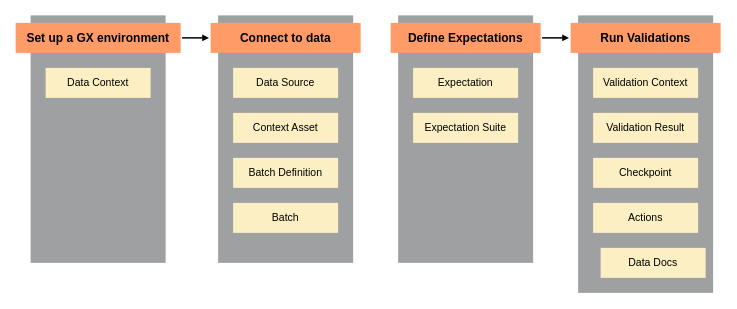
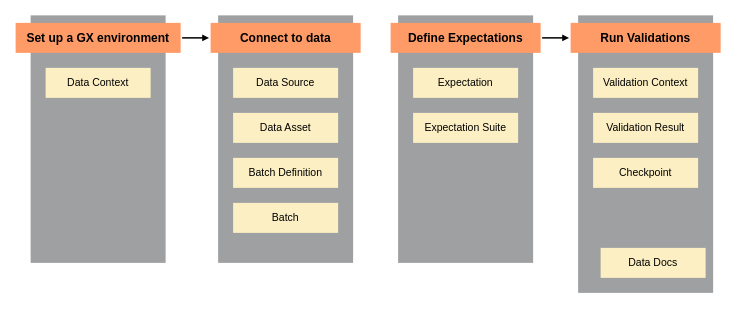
node "Context Asset": label "Context Asset" -> "Data Asset"
node "Actions": removed
